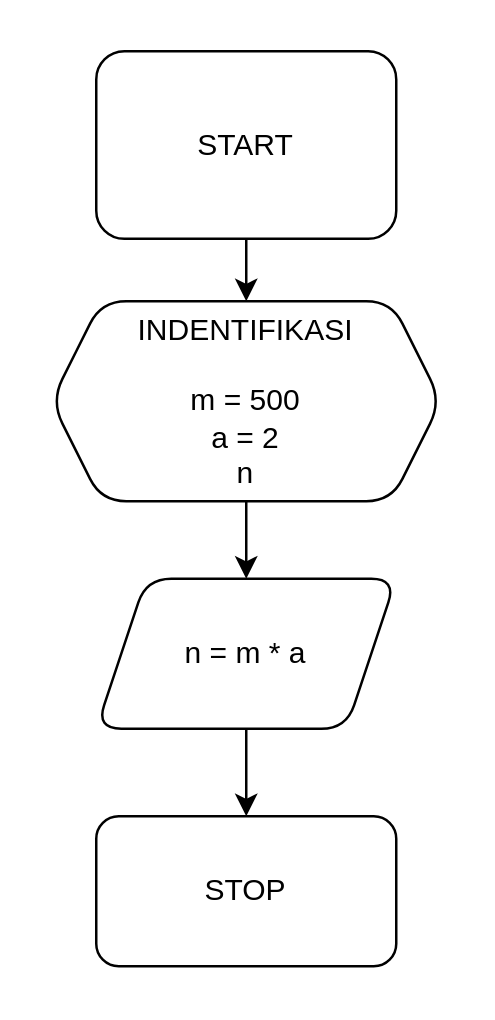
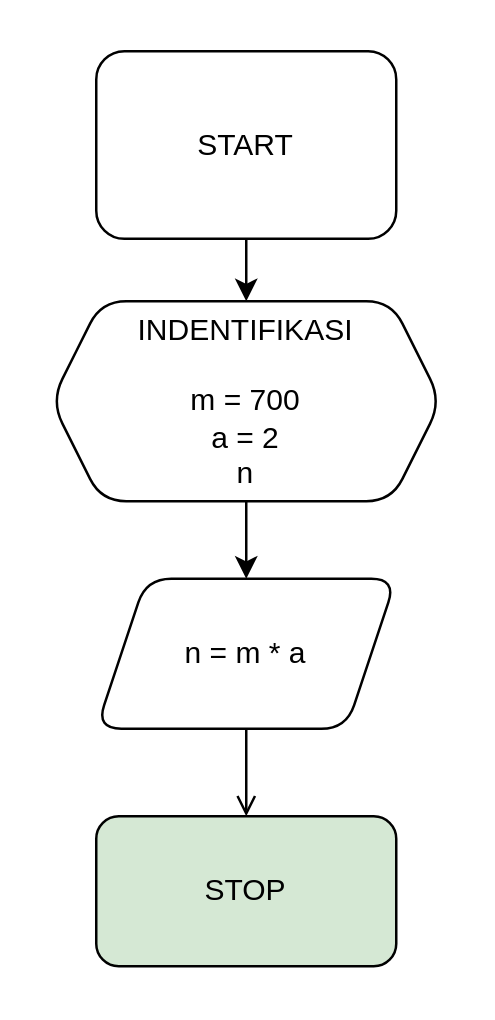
node "INDENTIFIKASI m = 500 a = 2 n": label "INDENTIFIKASI m = 500 a = 2 n" -> "INDENTIFIKASI m = 700 a = 2 n"
edge "n = m * a" -> "STOP": arrowhead classic -> open
node "STOP": fillcolor #ffffff -> #d5e8d4
